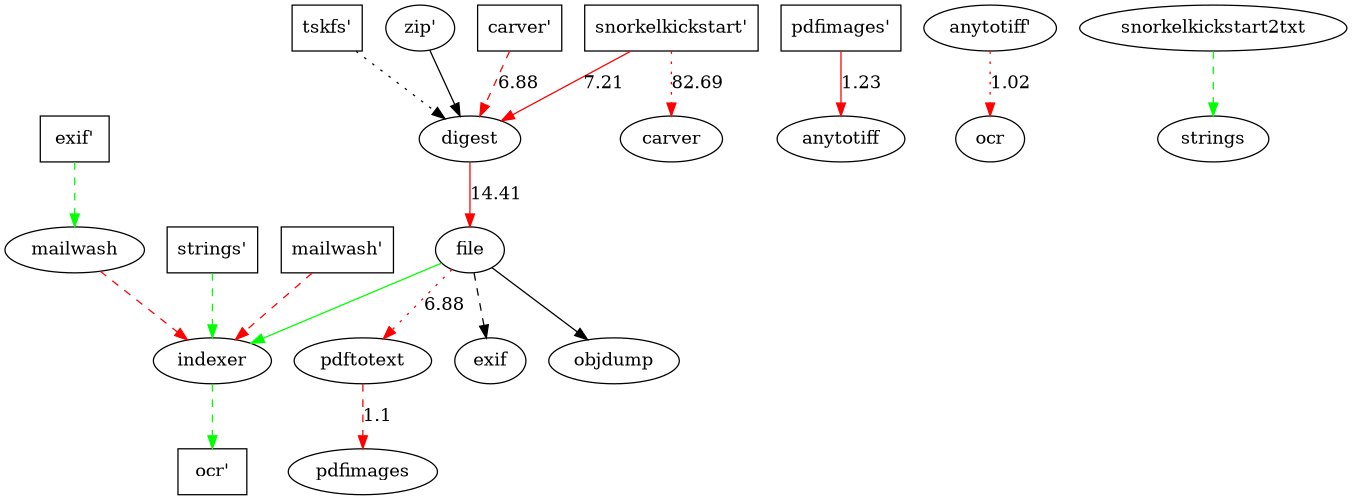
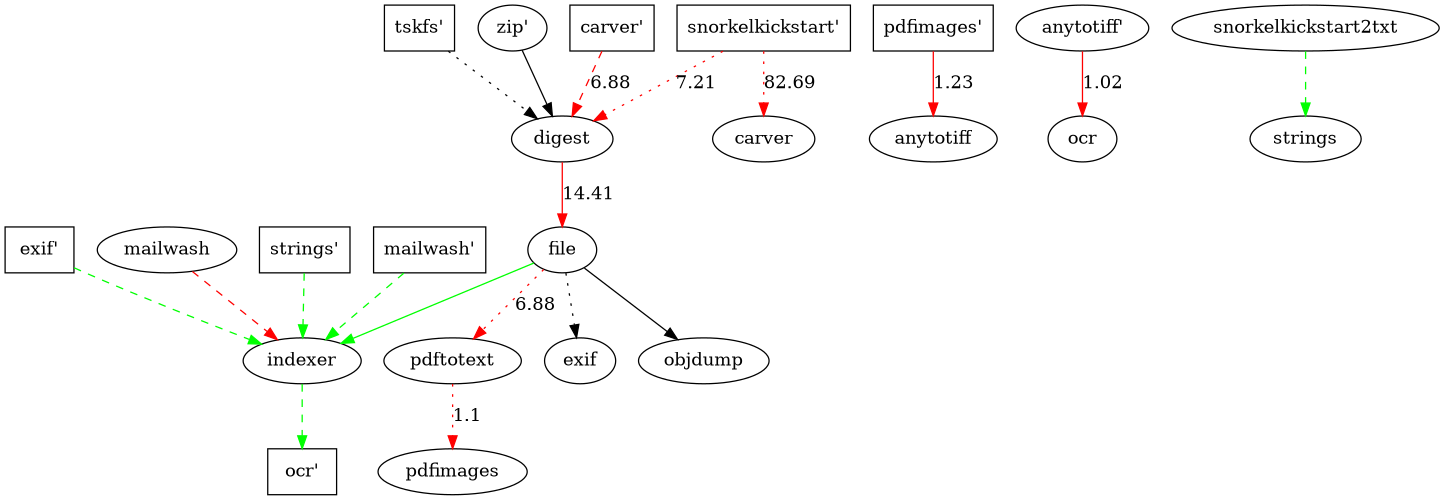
edge "anytotiff'" -> "ocr": style dotted -> solid
edge "snorkelkickstart'" -> "digest": style solid -> dotted
edge "exif'" -> "mailwash": now "exif'" -> "indexer"
edge "file" -> "exif": style dashed -> dotted
edge "mailwash'" -> "indexer": color red -> green
edge "pdftotext" -> "pdfimages": style dashed -> dotted
